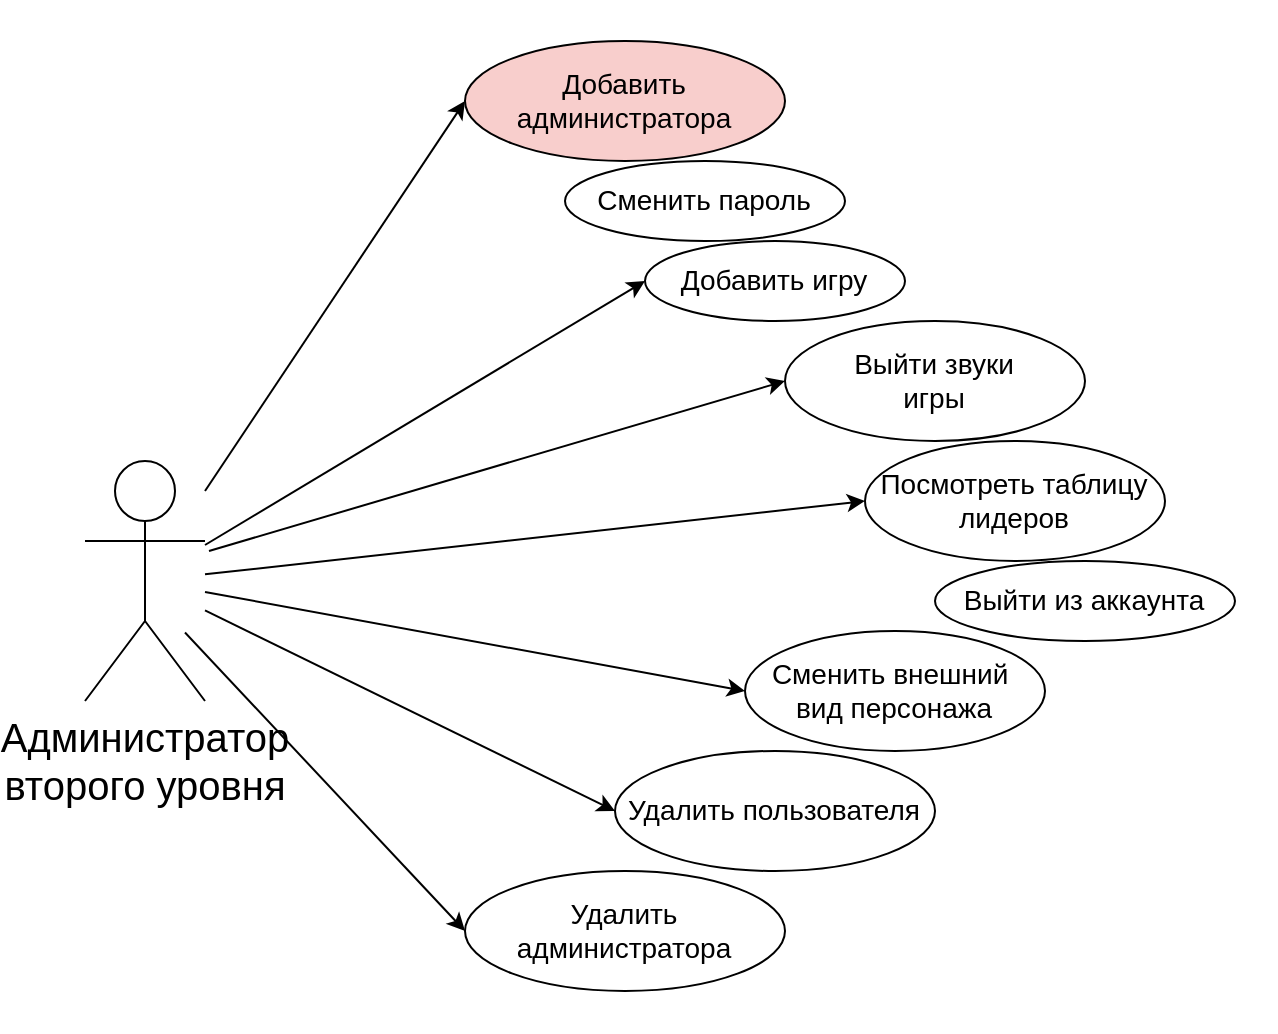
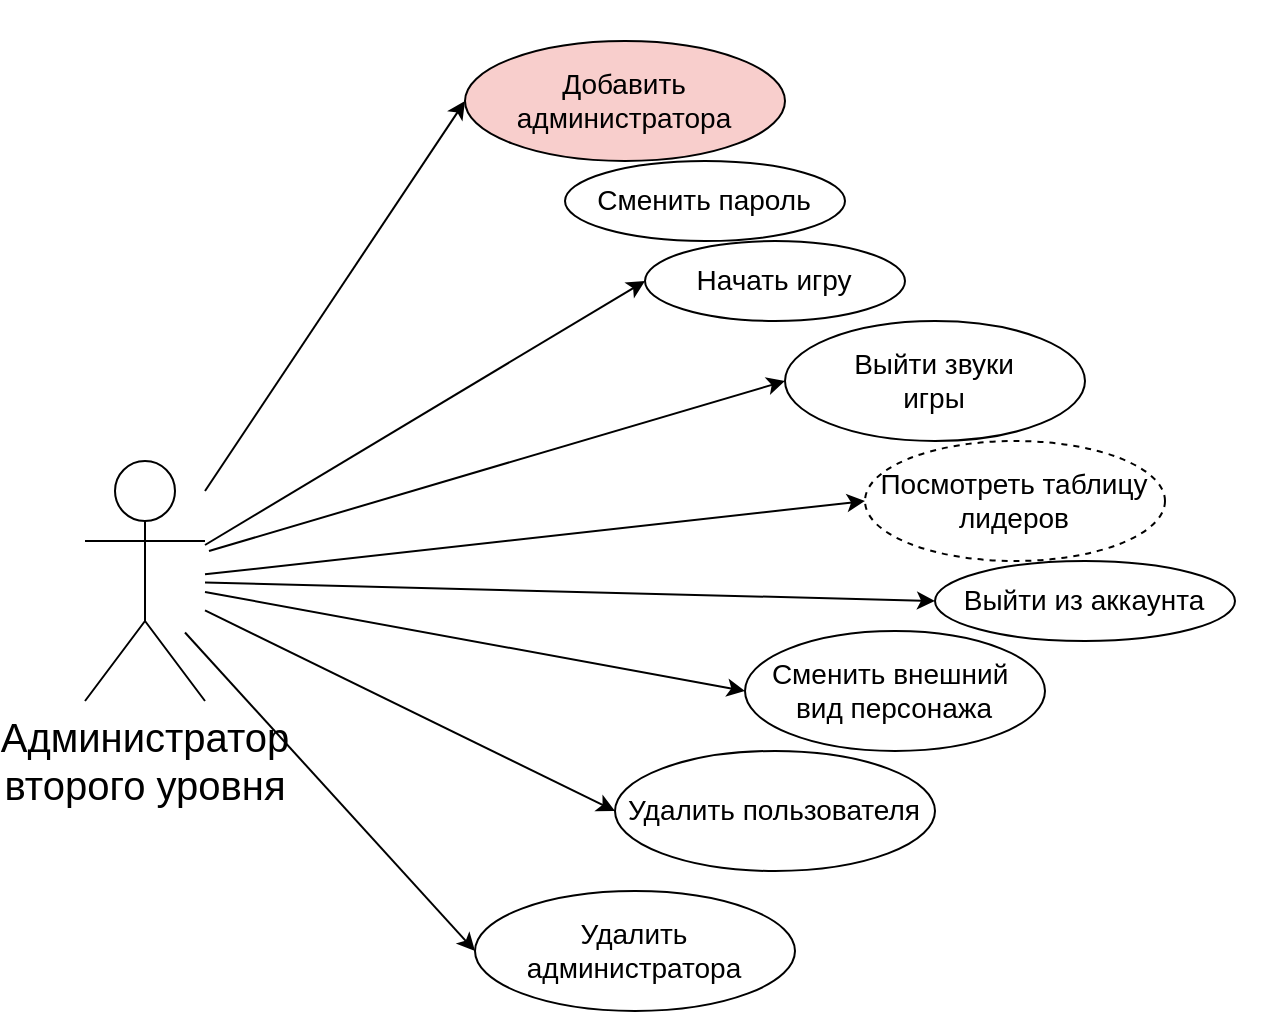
node "Добавить игру": label "Добавить игру" -> "Начать игру"
node "Посмотреть таблицу лидеров": style solid -> dashed
edge "Администратор второго уровня" -> "Выйти из аккаунта": added
node "Удалить администратора": moved (625, 931) -> (635, 951)
